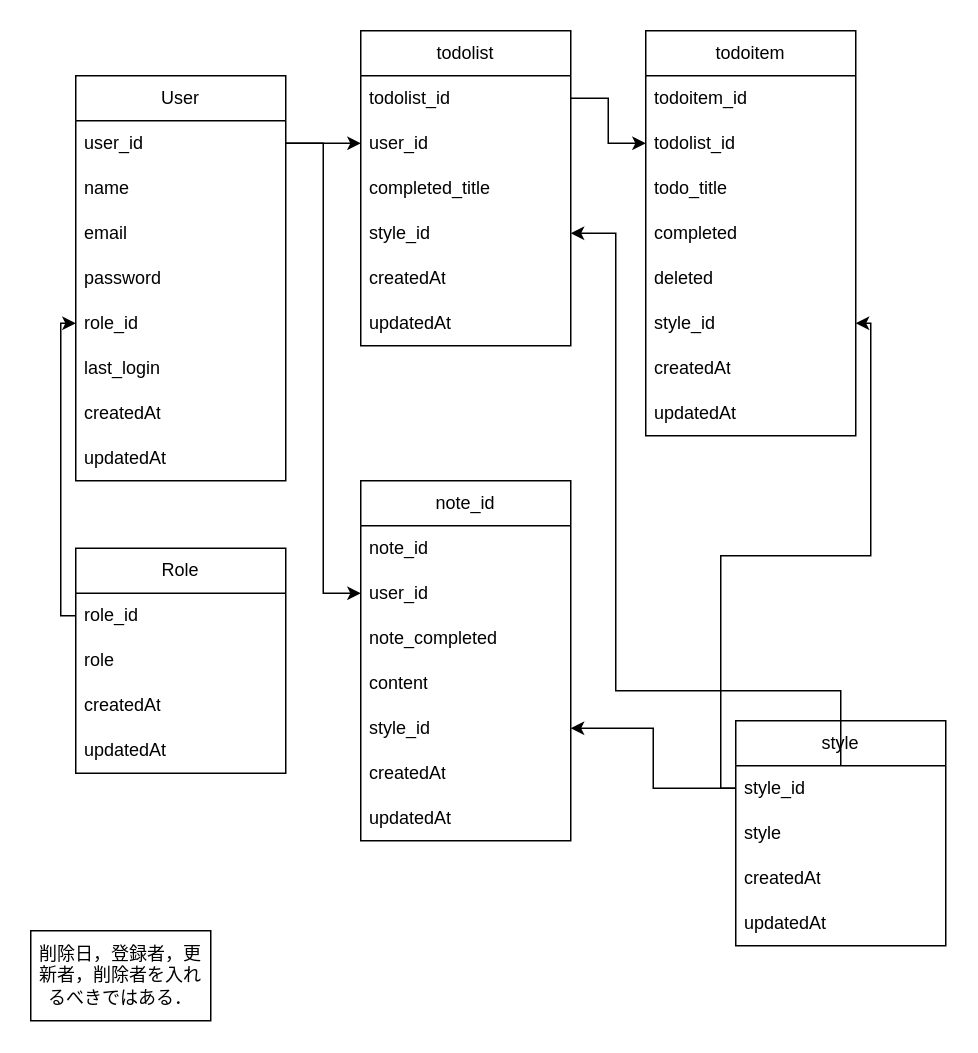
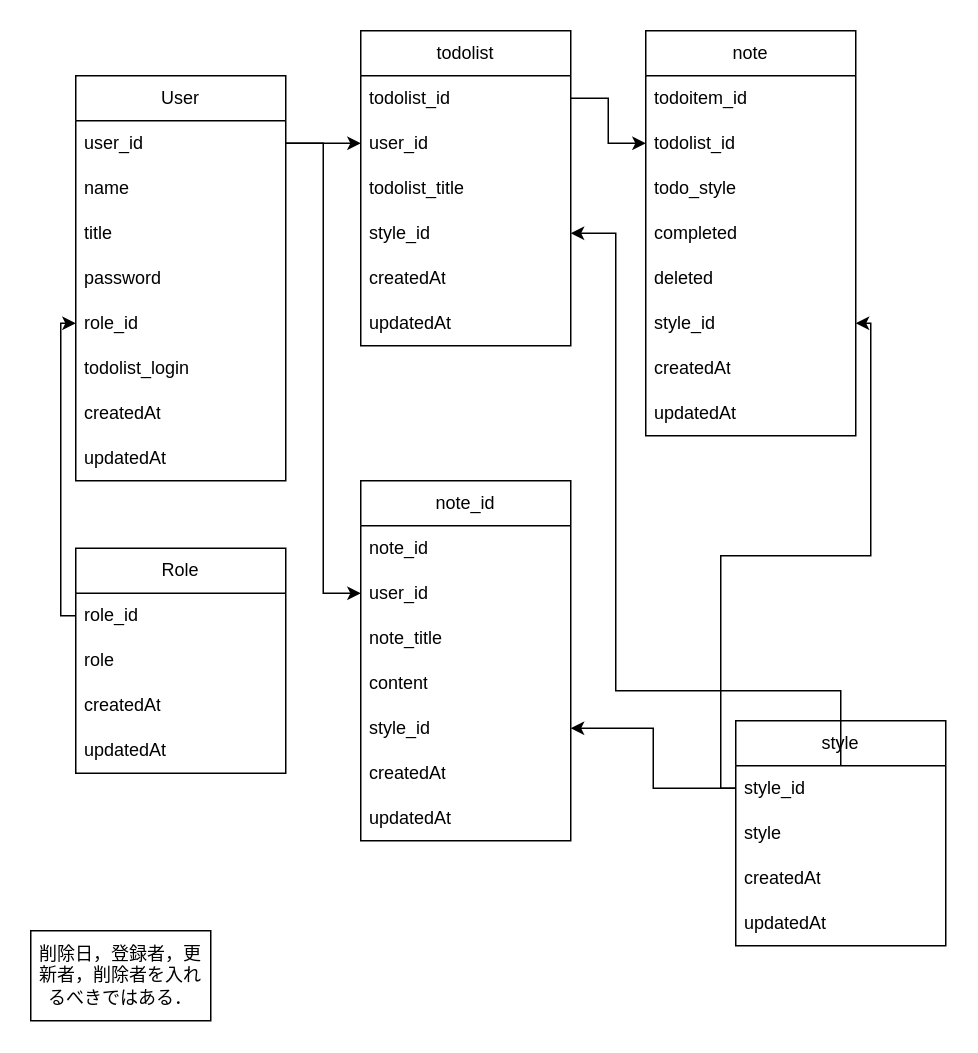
node "todoitem": label "todoitem" -> "note"
node "completed_title": label "completed_title" -> "todolist_title"
node "todo_title": label "todo_title" -> "todo_style"
node "email": label "email" -> "title"
node "last_login": label "last_login" -> "todolist_login"
node "note_completed": label "note_completed" -> "note_title"
